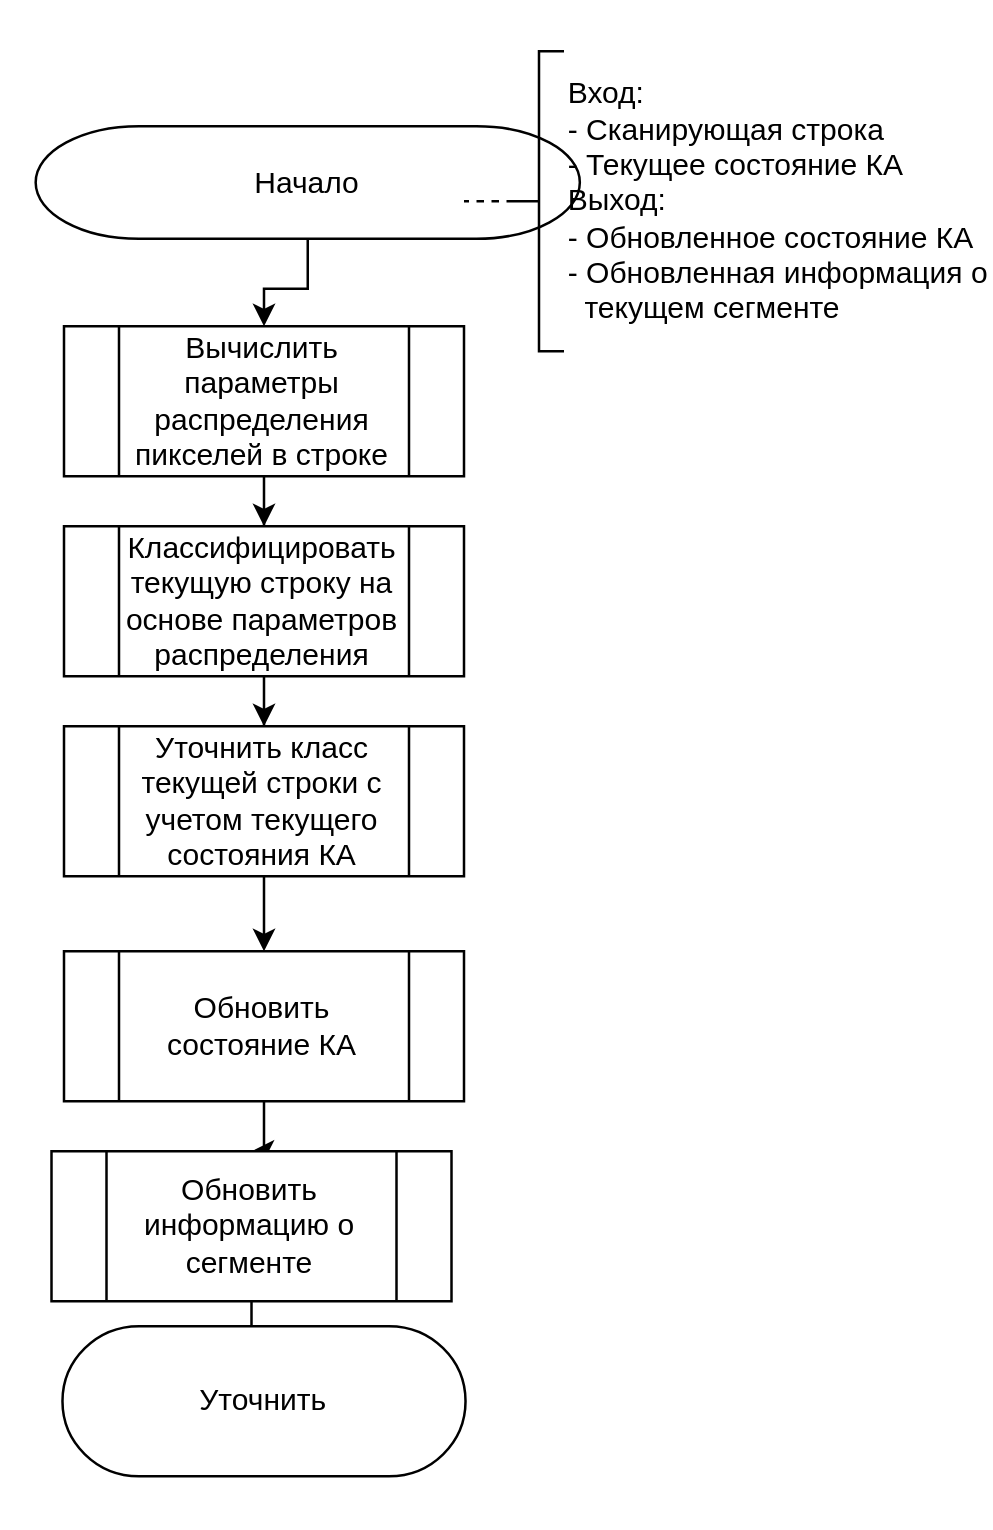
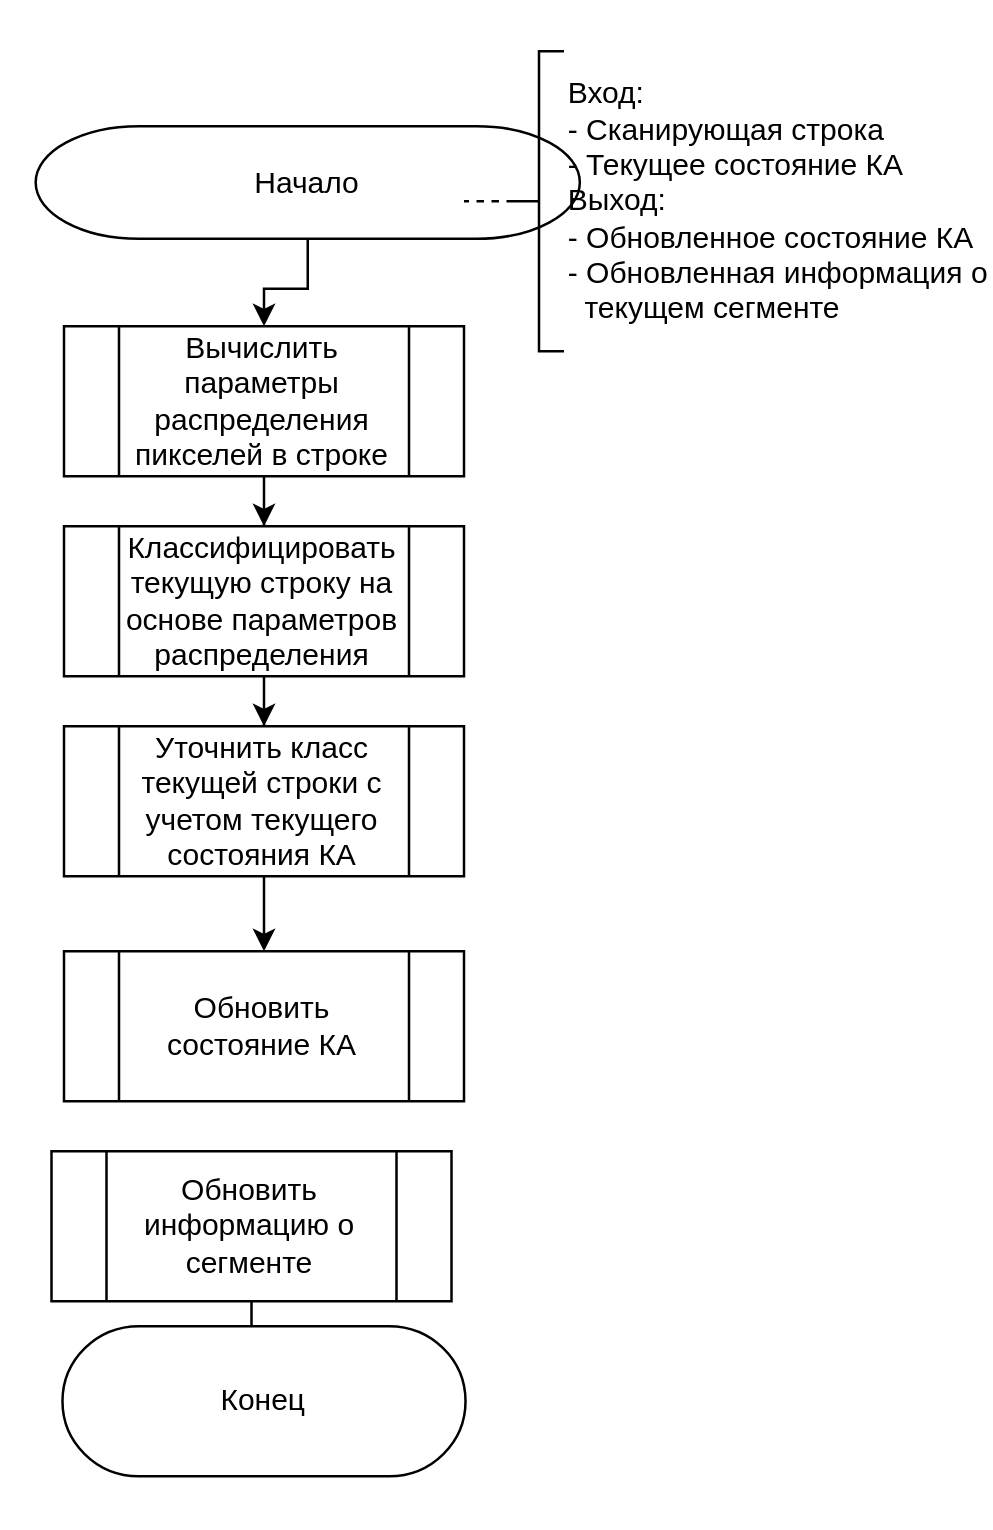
edge "Обновить состояние КА" -> "Обновить информацию о сегменте": removed
node "Уточнить": label "Уточнить" -> "Конец"
